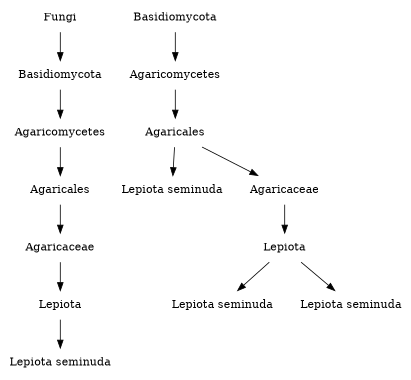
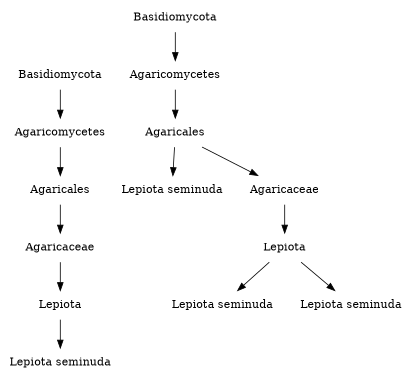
node "Fungi": removed
